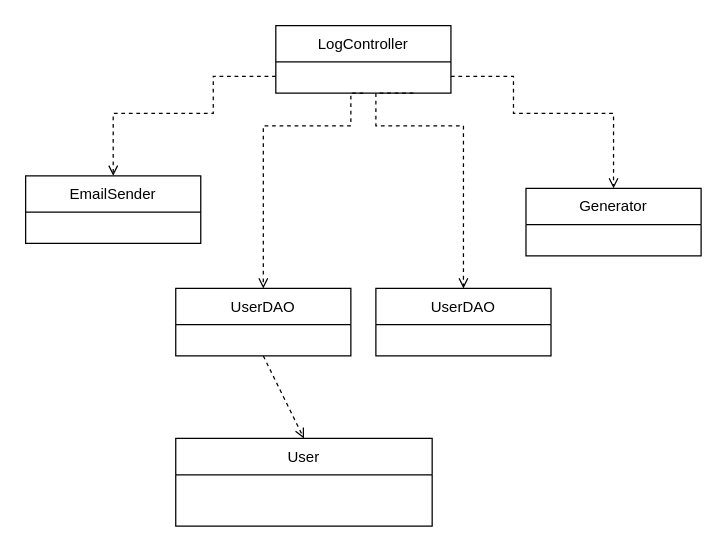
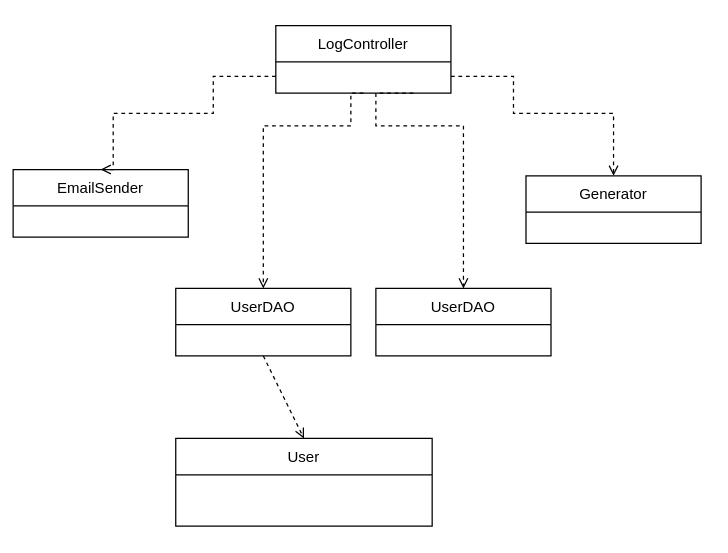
node "EmailSender": moved (113, 209) -> (101, 203)
node "Generator": moved (613, 222) -> (613, 209)
